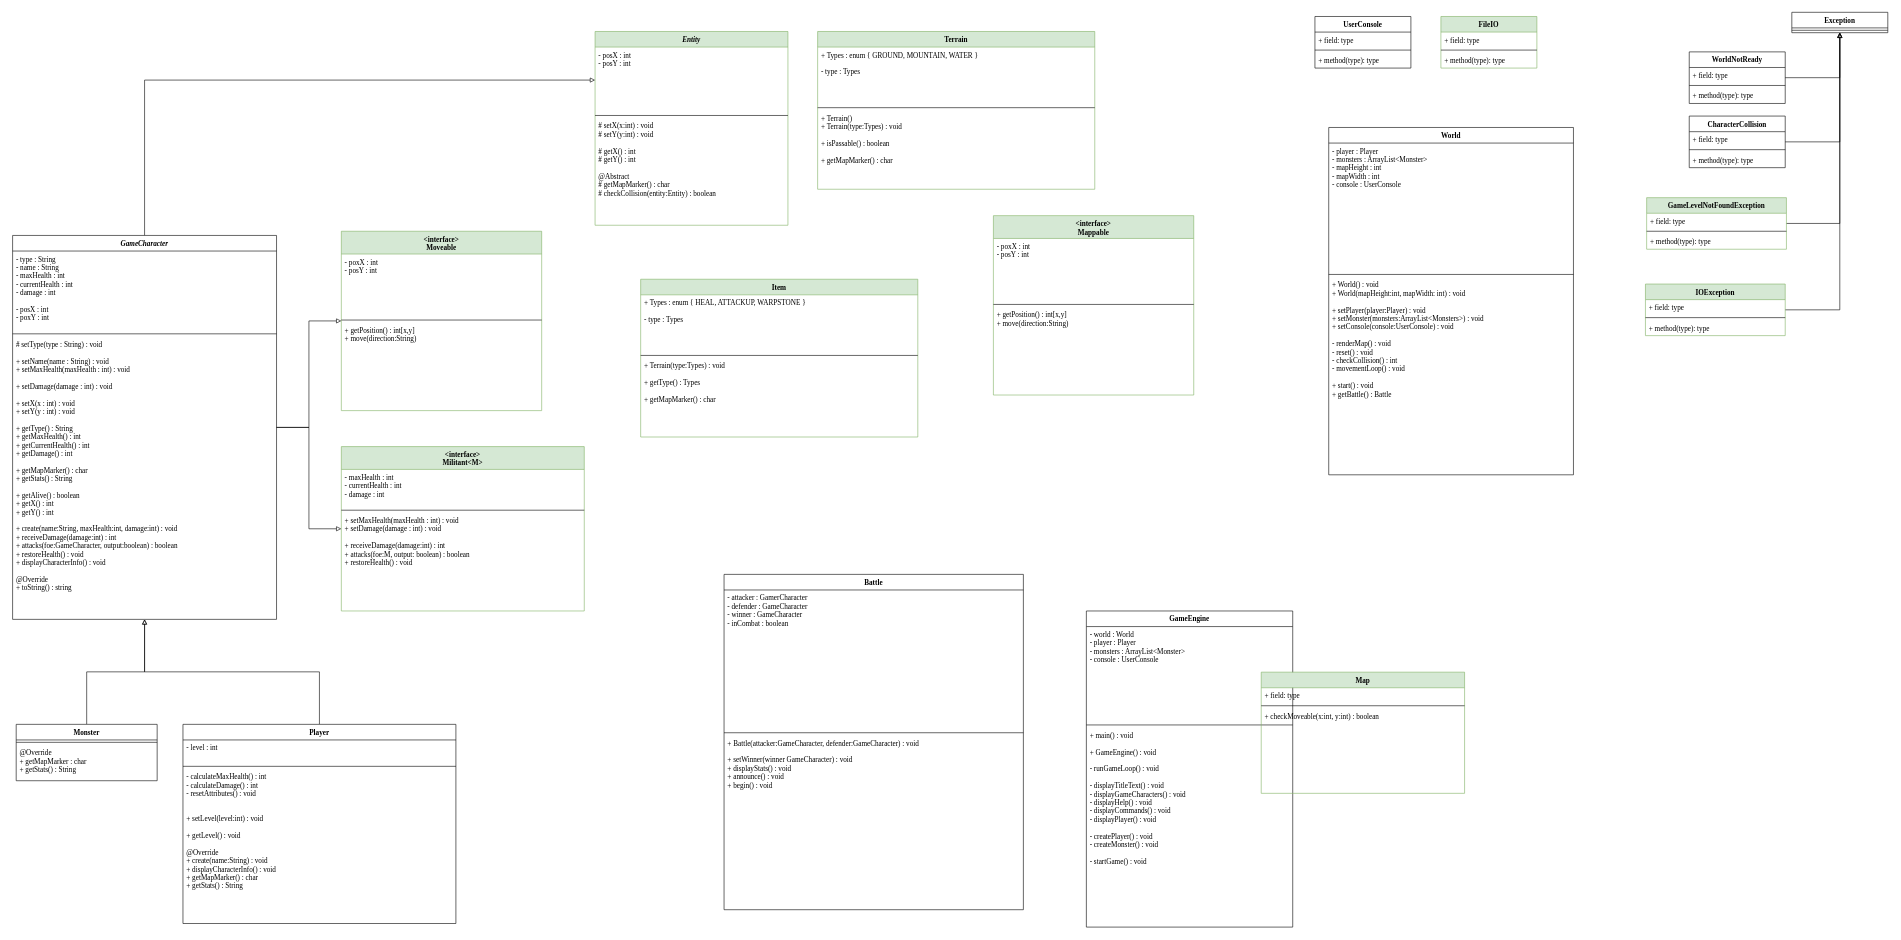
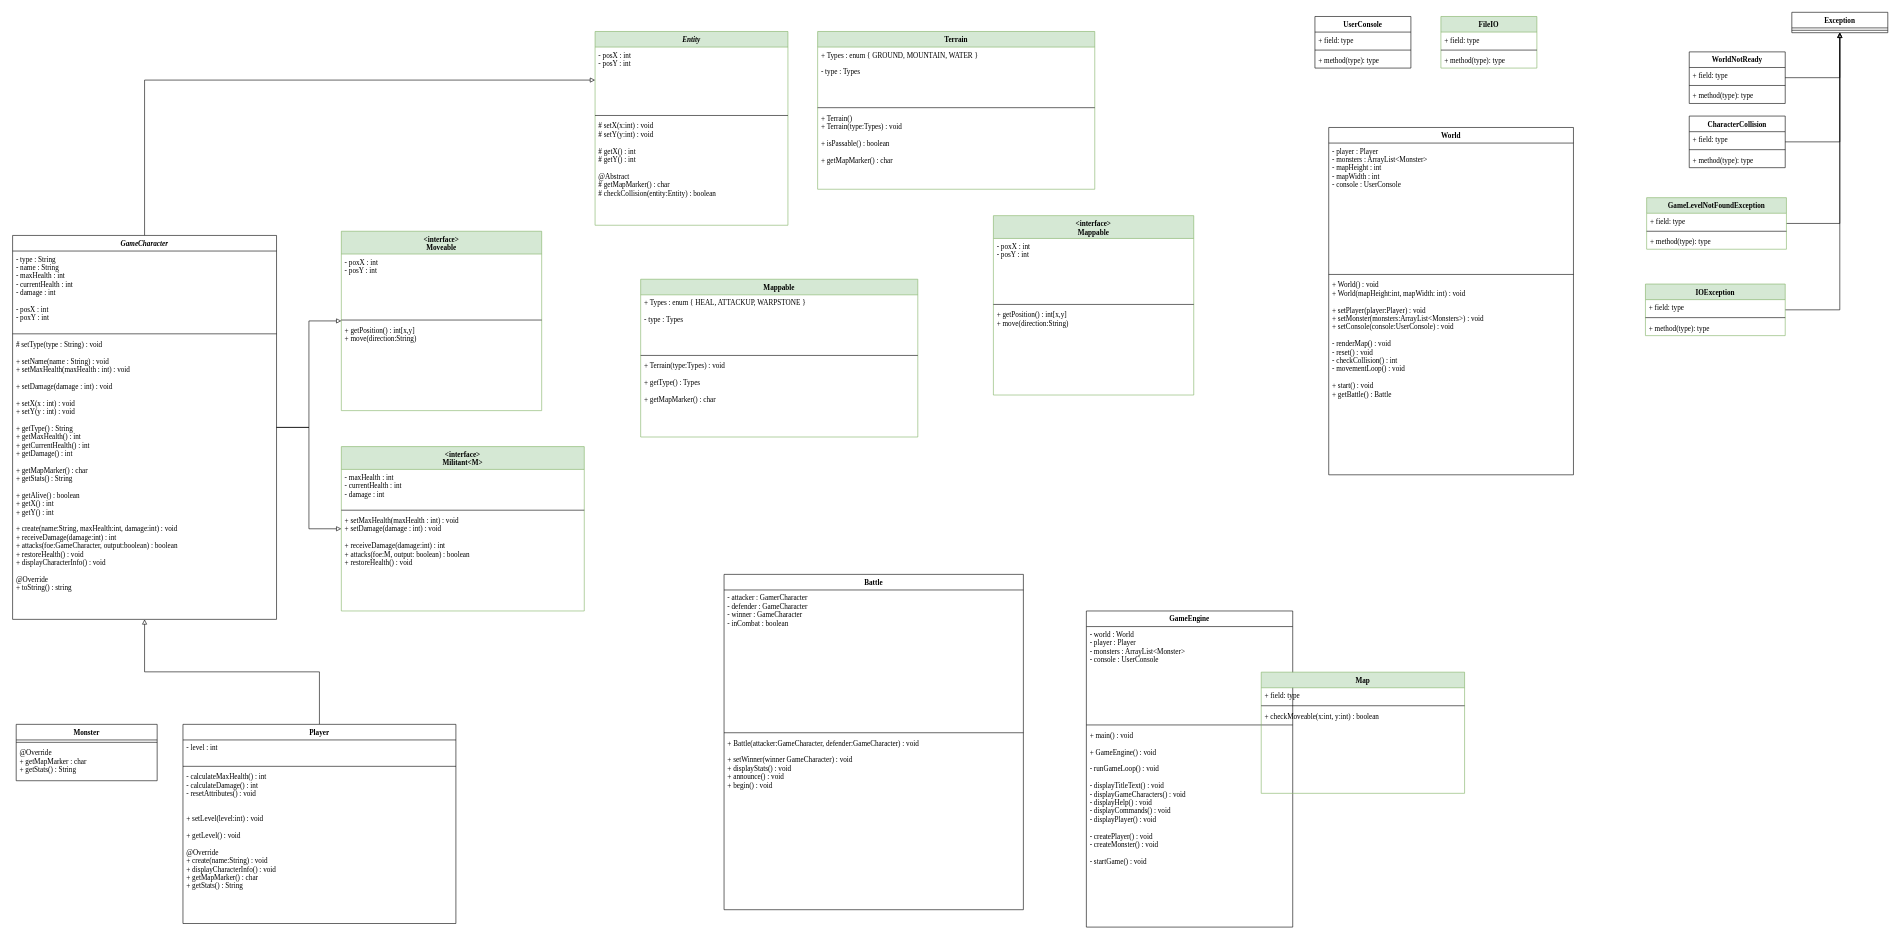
node "Item": label "Item" -> "Mappable"
edge "Monster" -> "GameCharacter": removed
